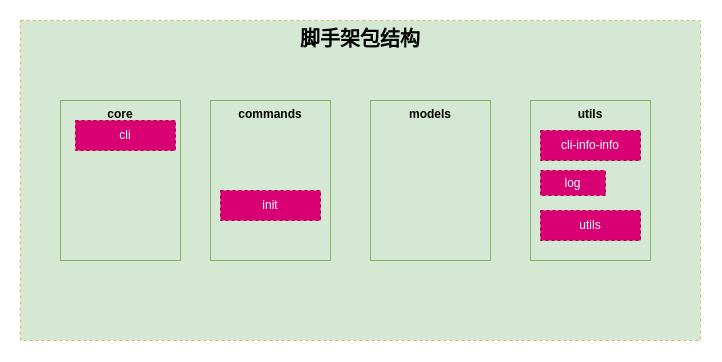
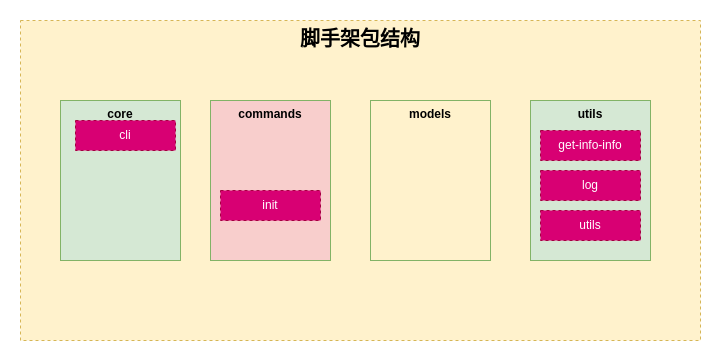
node "cli-info-info": label "cli-info-info" -> "get-info-info"
node "commands": fillcolor #d5e8d4 -> #f8cecc
node "脚手架包结构": fillcolor #d5e8d4 -> #fff2cc
node "models": fillcolor #d5e8d4 -> #fff2cc
node "log": size 65x25 -> 100x30
